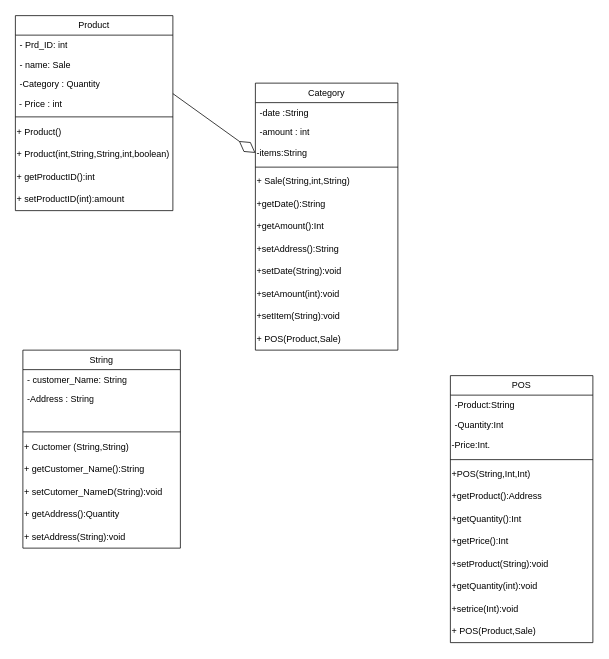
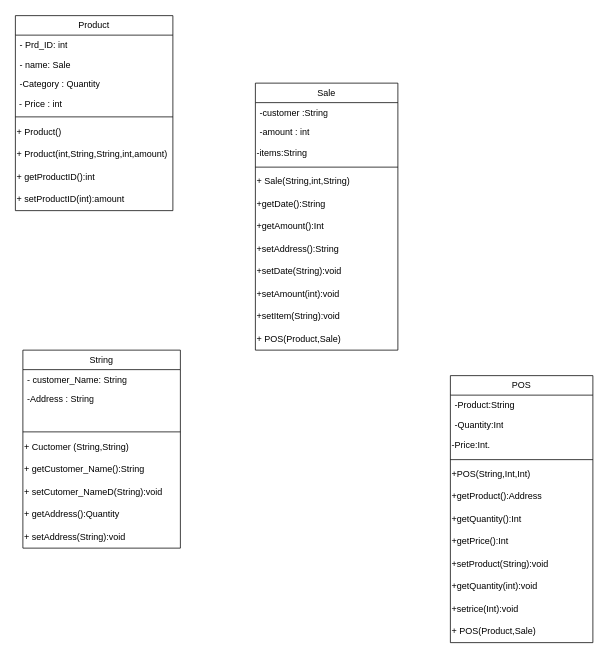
node "Category": label "Category" -> "Sale"
node "-date :String": label "-date :String" -> "-customer :String"
edge "-Category : Quantity" -> "-items:String": removed
node "+ Product(int,String,String,int,boolean)": label "+ Product(int,String,String,int,boolean)" -> "+ Product(int,String,String,int,amount)"
